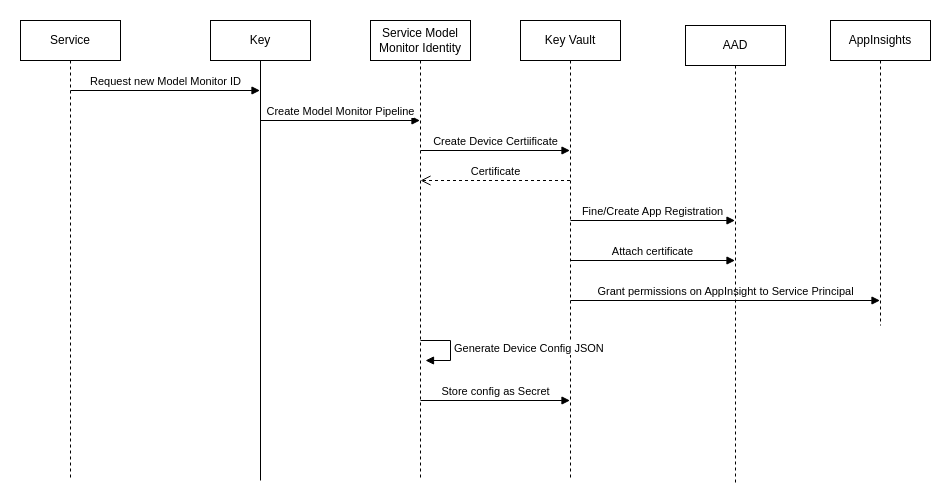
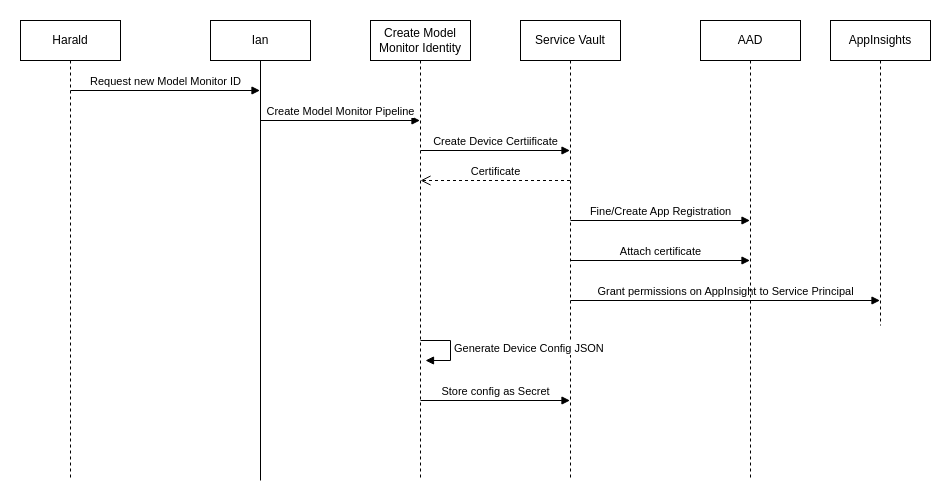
node "Service": label "Service" -> "Harald"
node "Key": label "Key" -> "Ian"
node "Service Model Monitor Identity": label "Service Model Monitor Identity" -> "Create Model Monitor Identity"
node "Key Vault": label "Key Vault" -> "Service Vault"
node "AAD": moved (736, 256) -> (751, 251)
